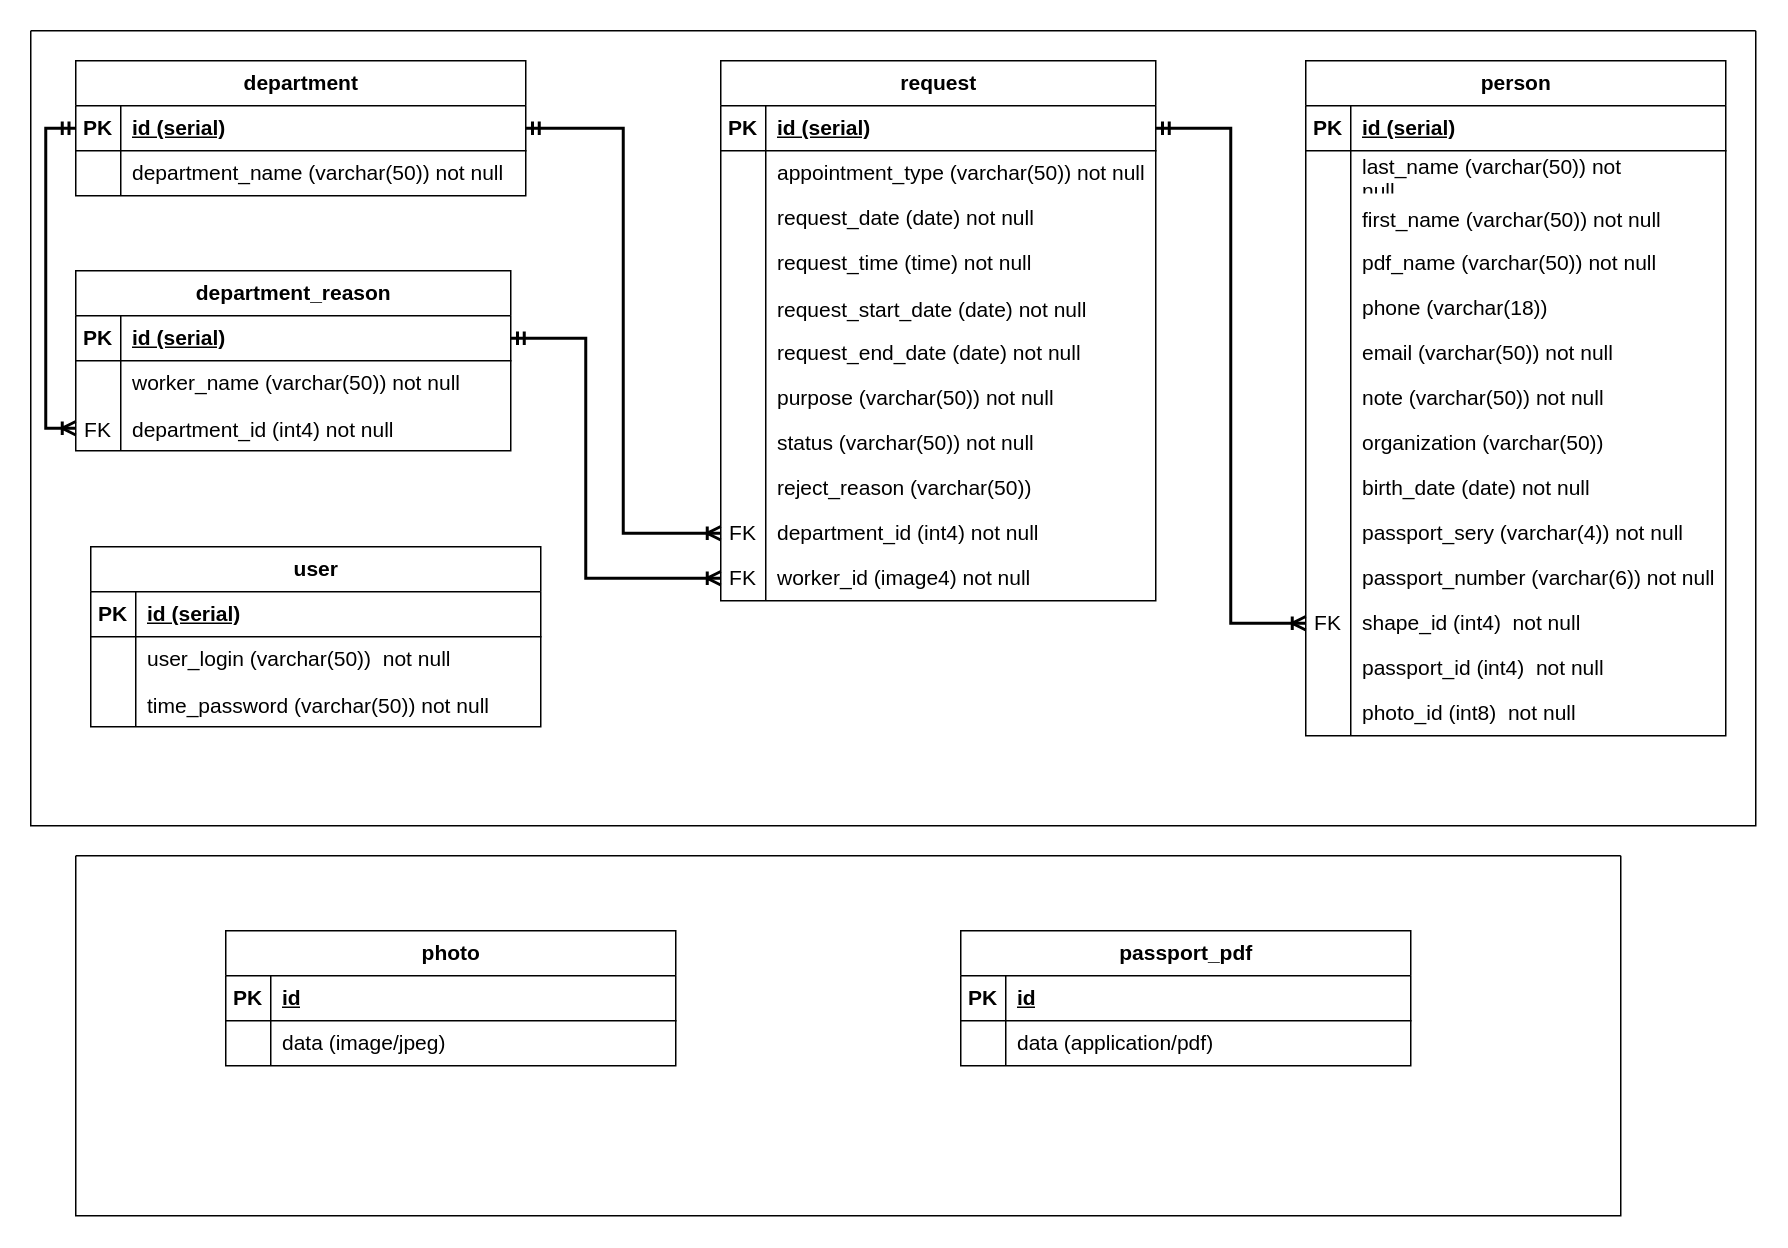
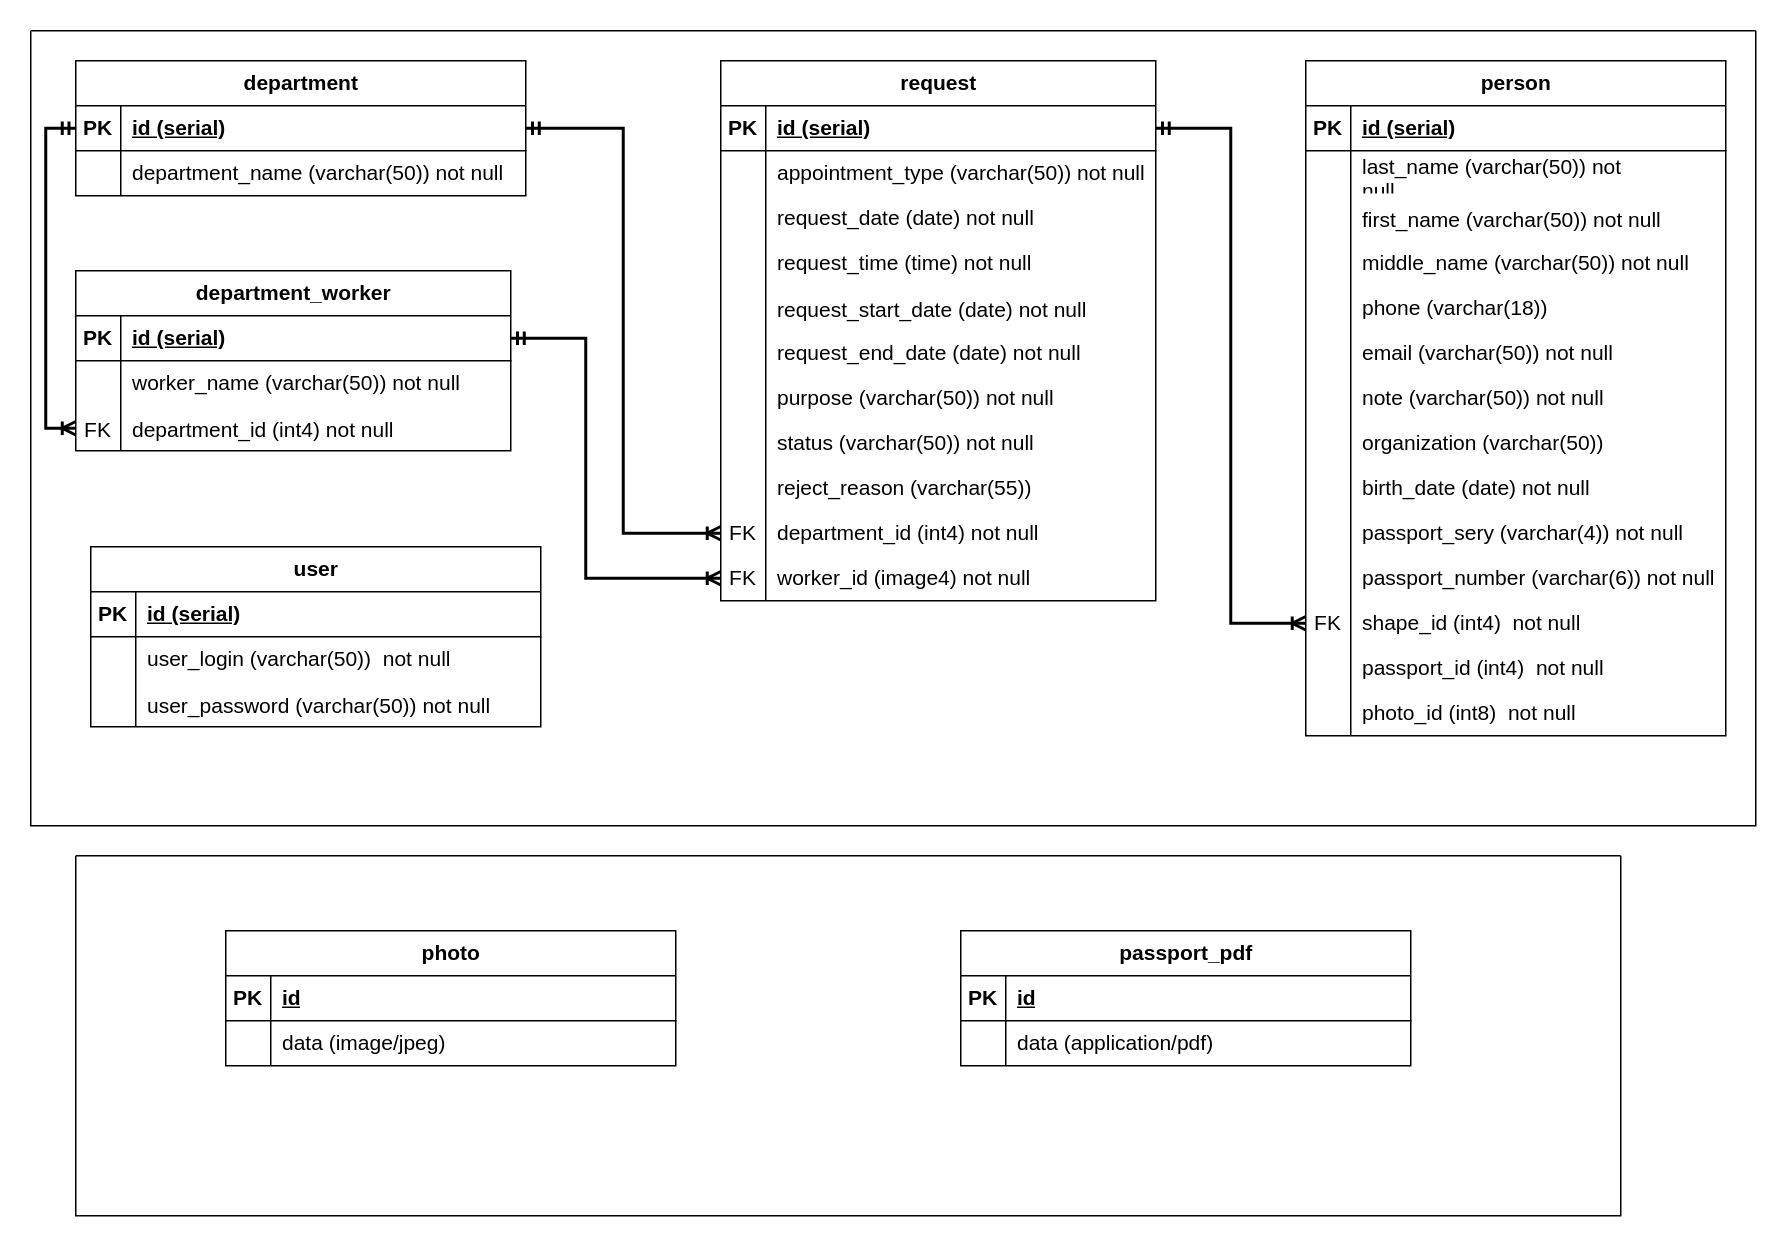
node "pdf_name (varchar(50)) not null": label "pdf_name (varchar(50)) not null" -> "middle_name (varchar(50)) not null"
node "department_reason": label "department_reason" -> "department_worker"
node "reject_reason (varchar(50))": label "reject_reason (varchar(50))" -> "reject_reason (varchar(55))"
node "time_password (varchar(50)) not null": label "time_password (varchar(50)) not null" -> "user_password (varchar(50)) not null"
